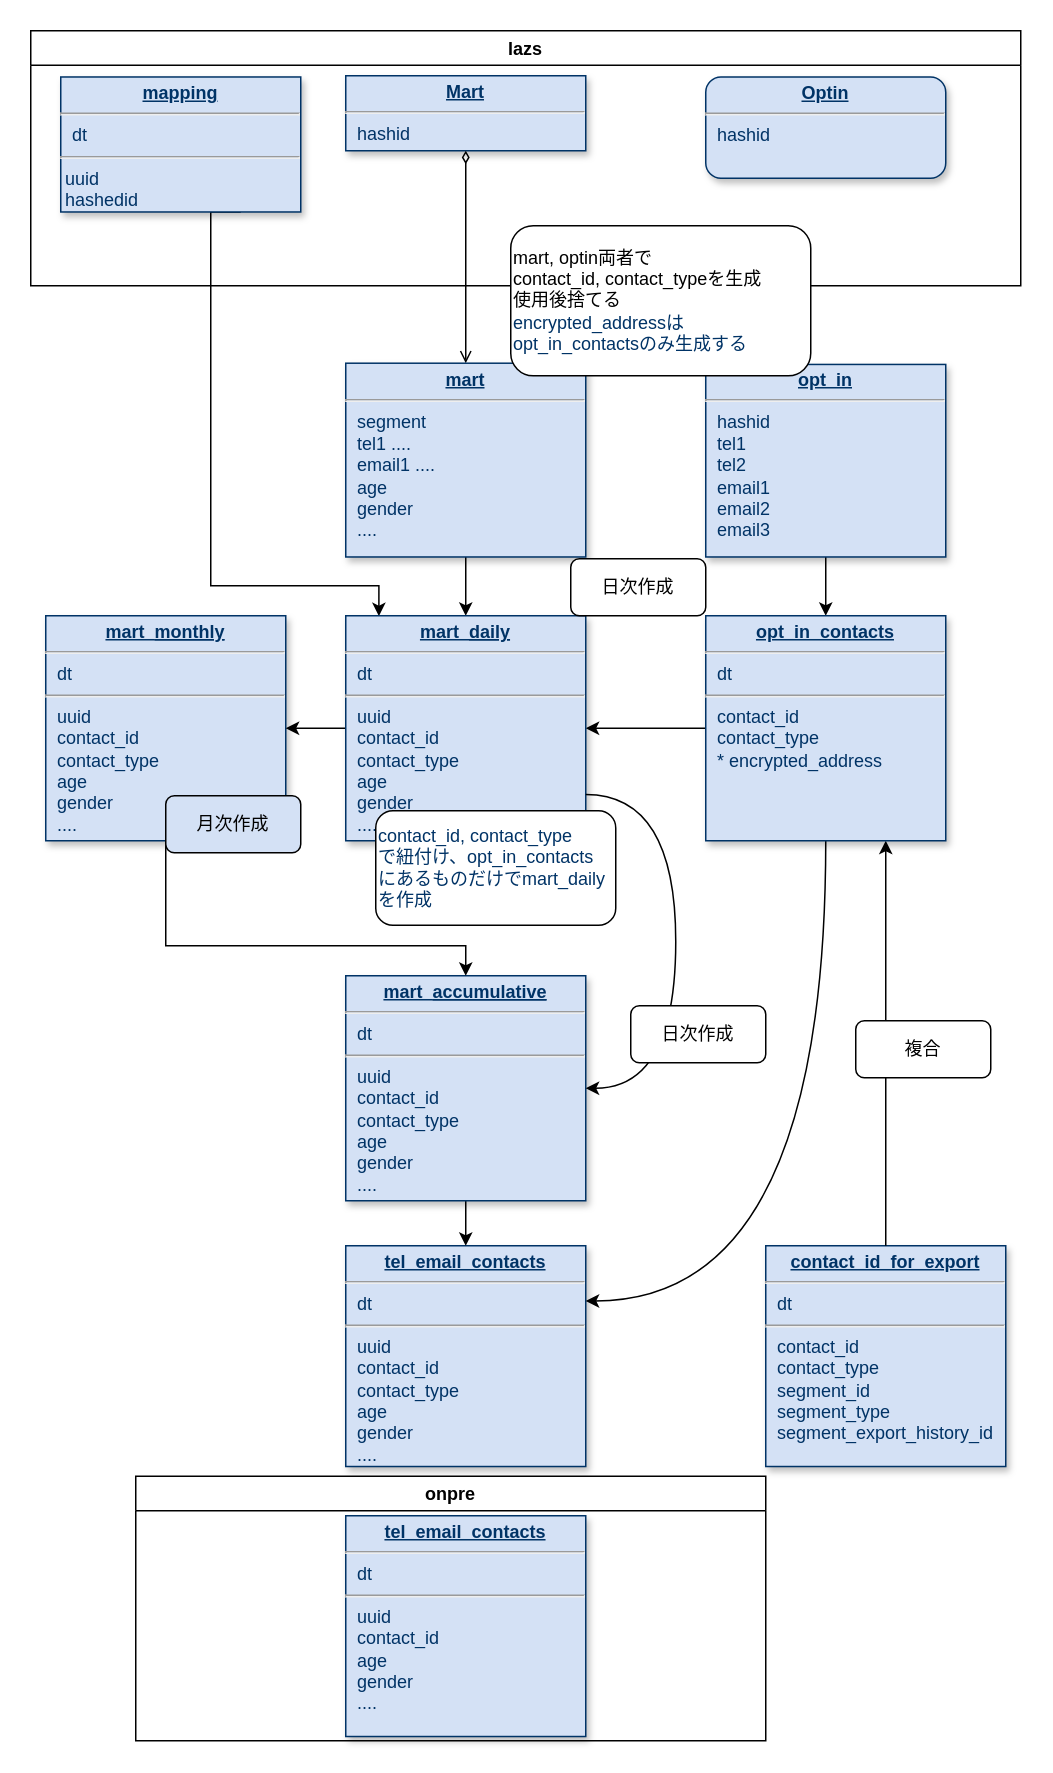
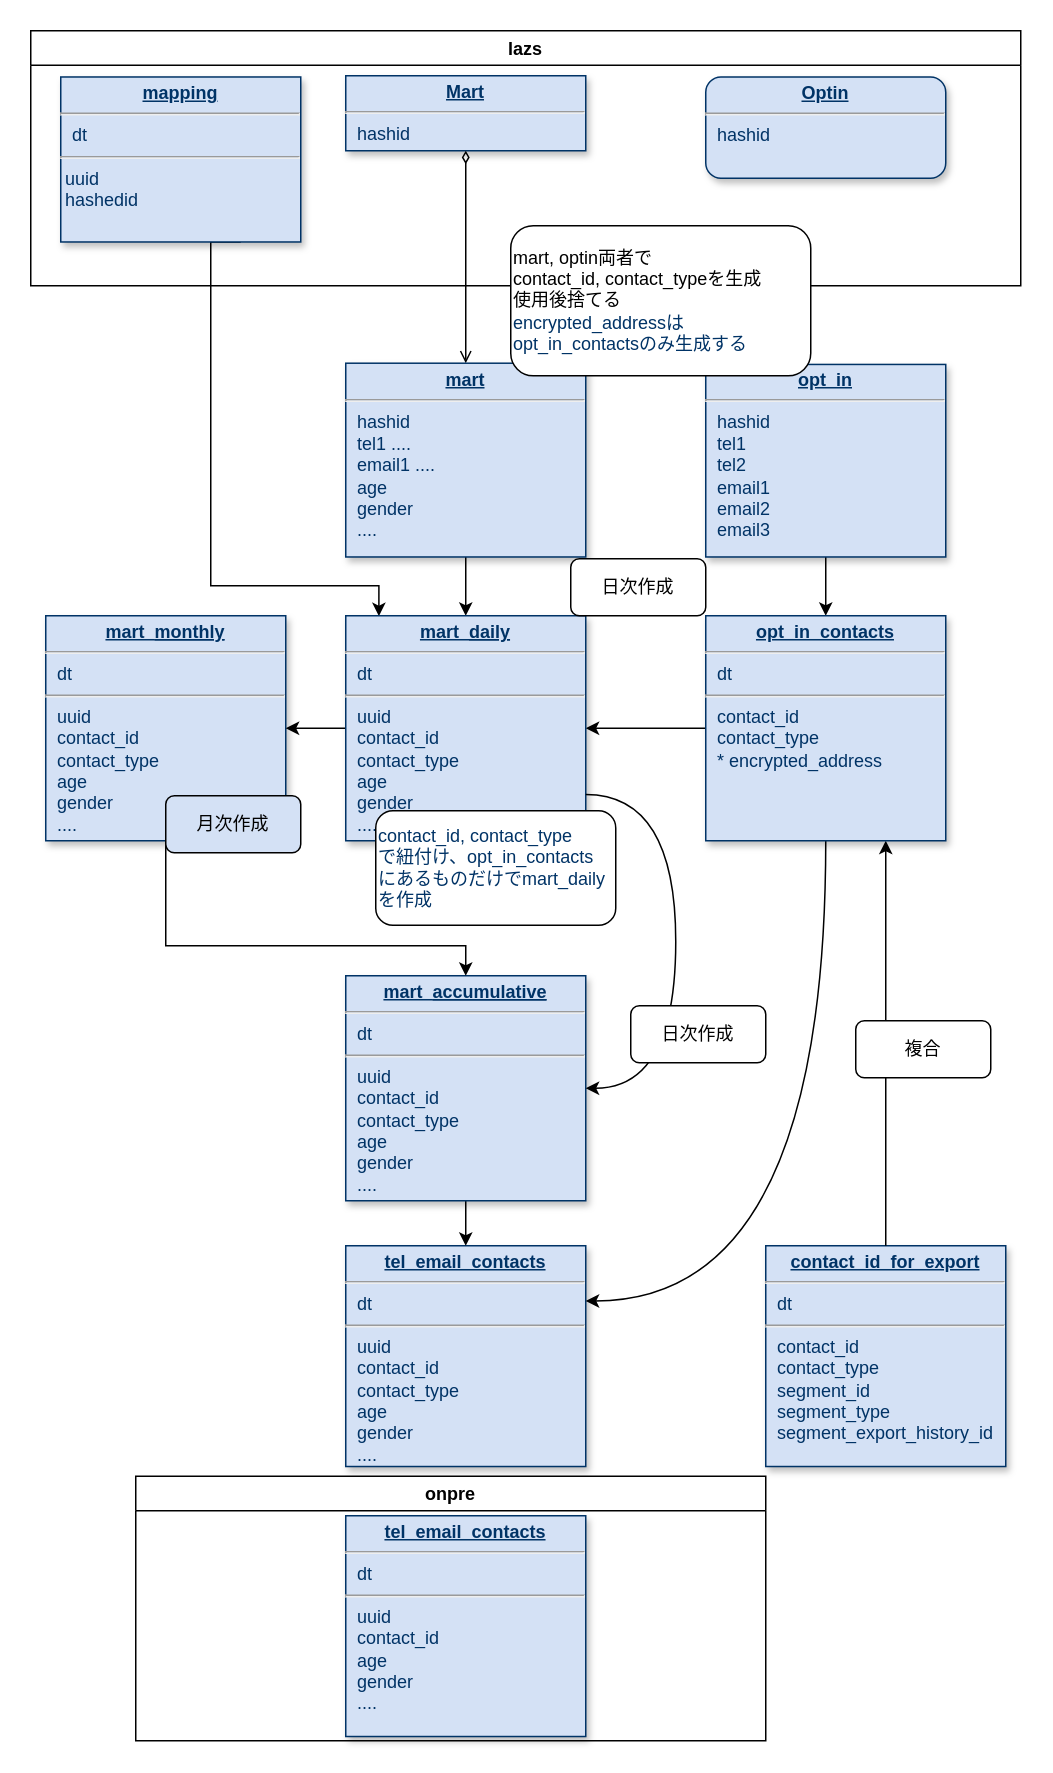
node "mapping dt uuid hashedid": size 240x135 -> 240x165
node "mart segment tel1 .... email1 .... age gender ....": label "mart segment tel1 .... email1 .... age gender ...." -> "mart hashid tel1 .... email1 .... age gender ...."
